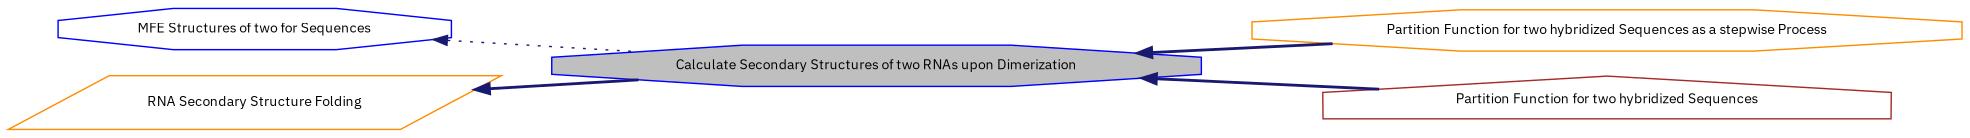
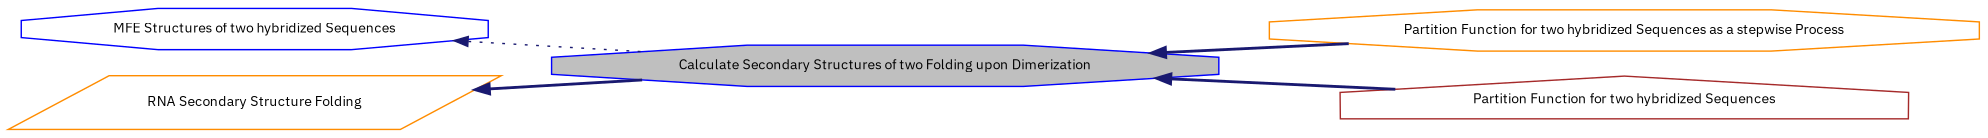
node "MFE Structures of two for Sequences": label "MFE Structures of two for Sequences" -> "MFE Structures of two hybridized Sequences"
node "Calculate Secondary Structures of two RNAs upon Dimerization": label "Calculate Secondary Structures of two RNAs upon Dimerization" -> "Calculate Secondary Structures of two Folding upon Dimerization"
